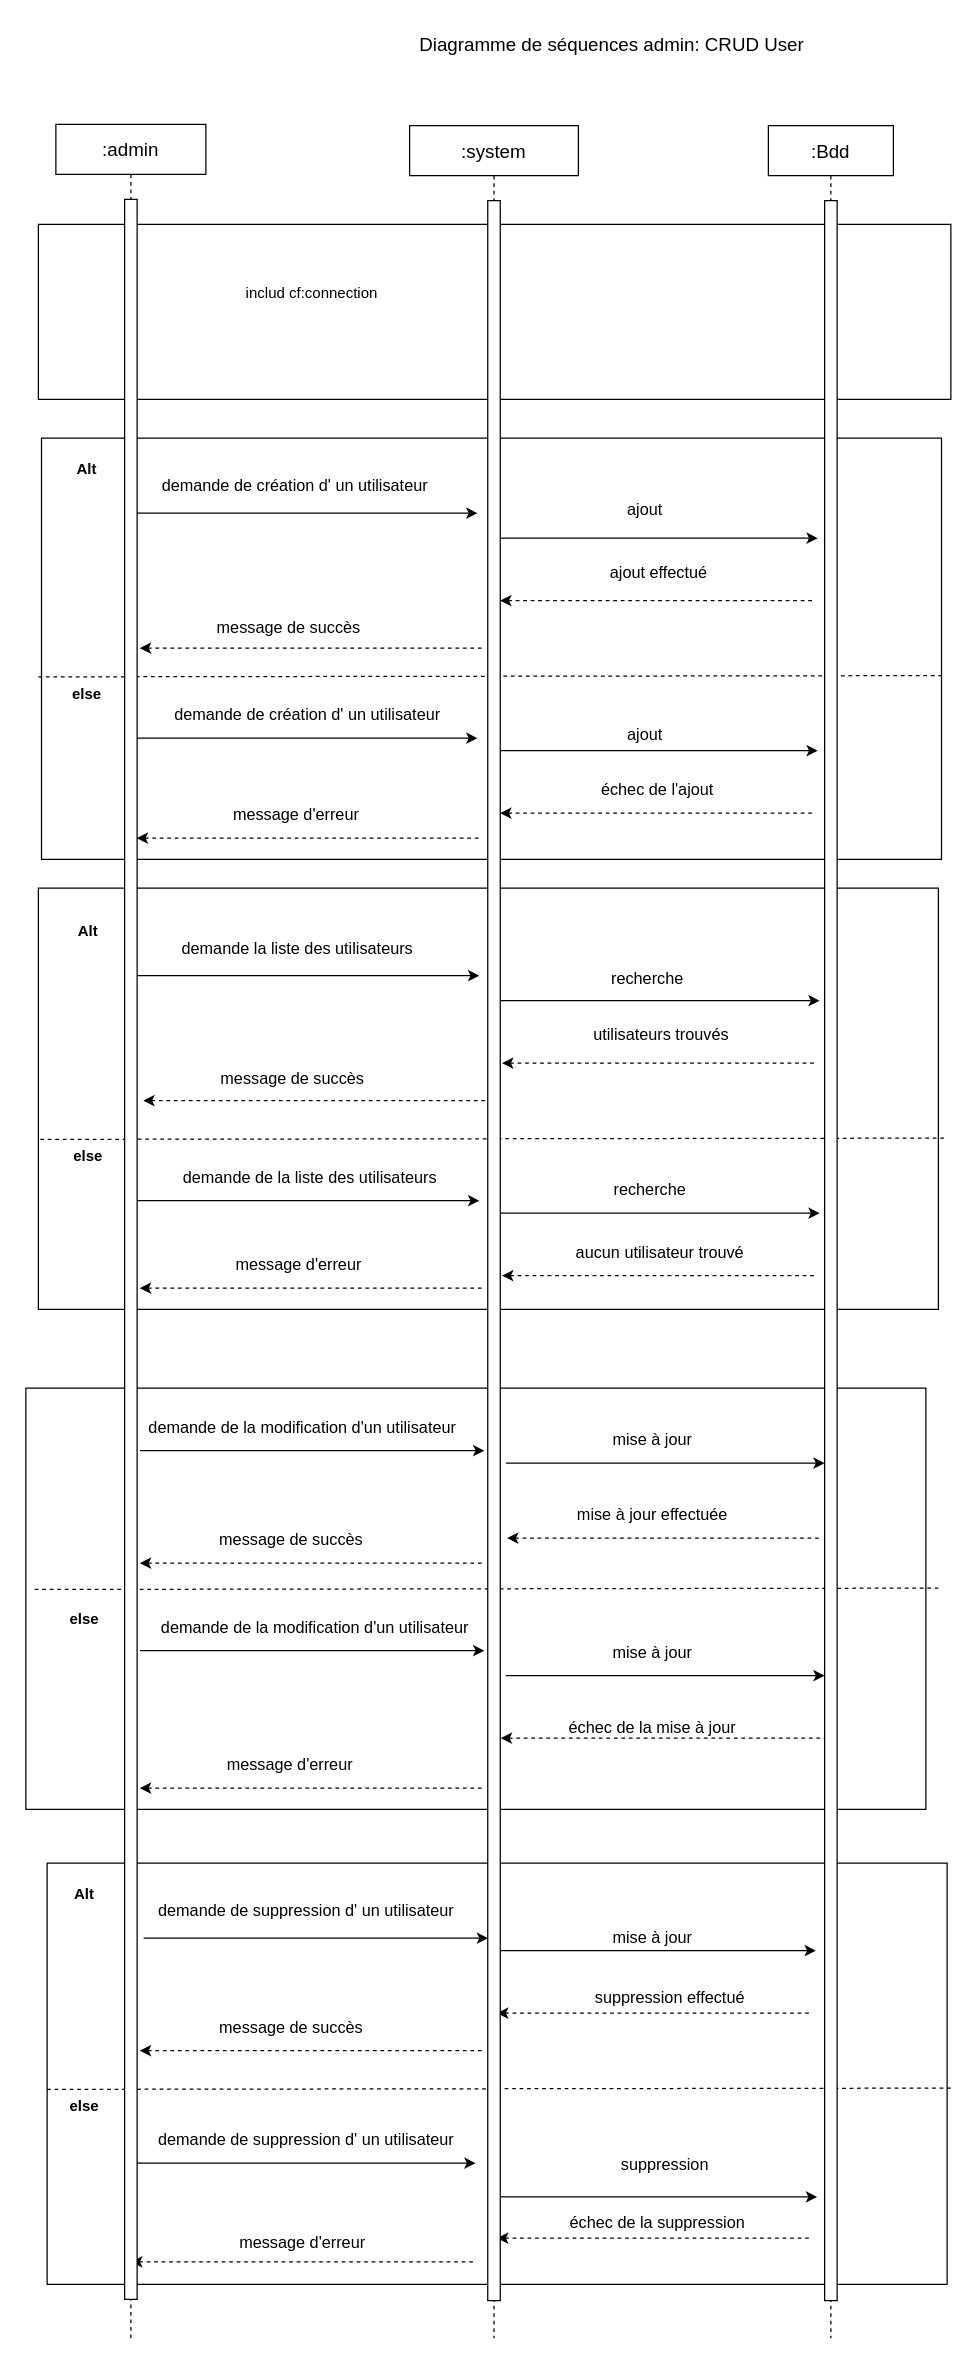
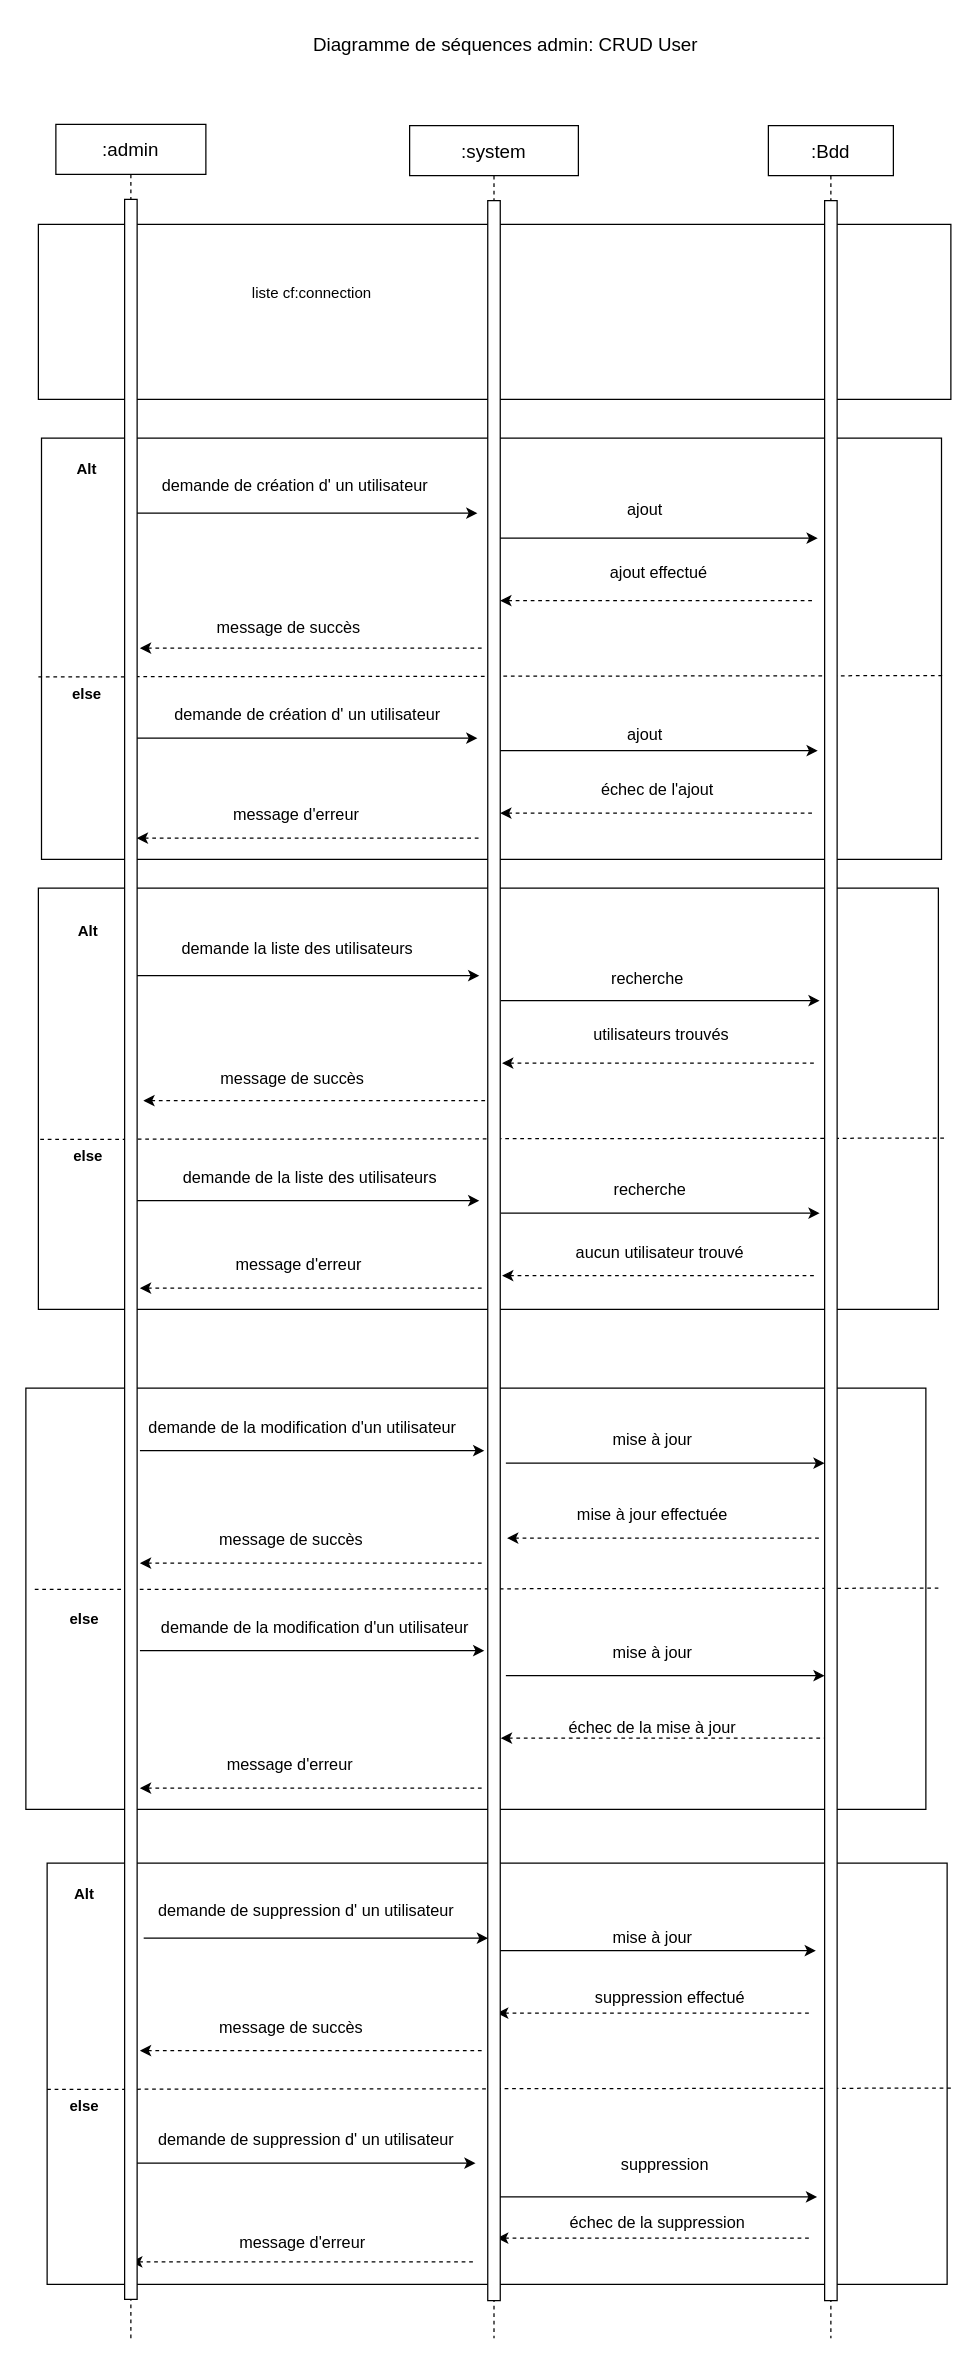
node "Diagramme de séquences admin: CRUD User": moved (612, 44) -> (506, 44)
node "includ cf:connection": label "includ cf:connection" -> "liste cf:connection"
